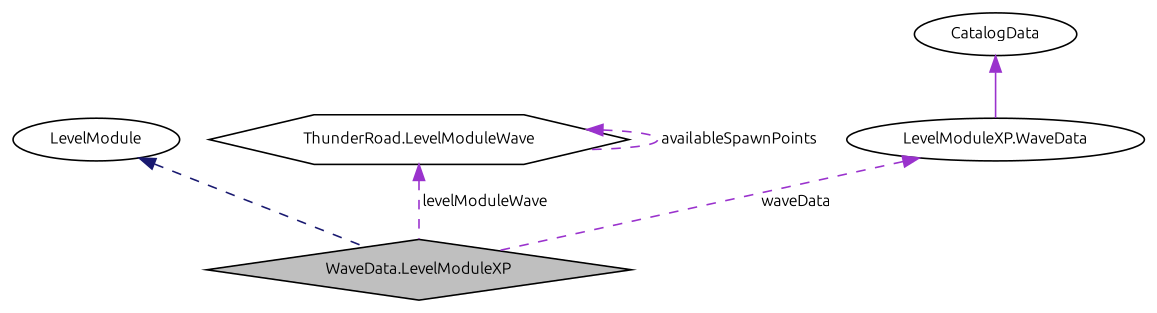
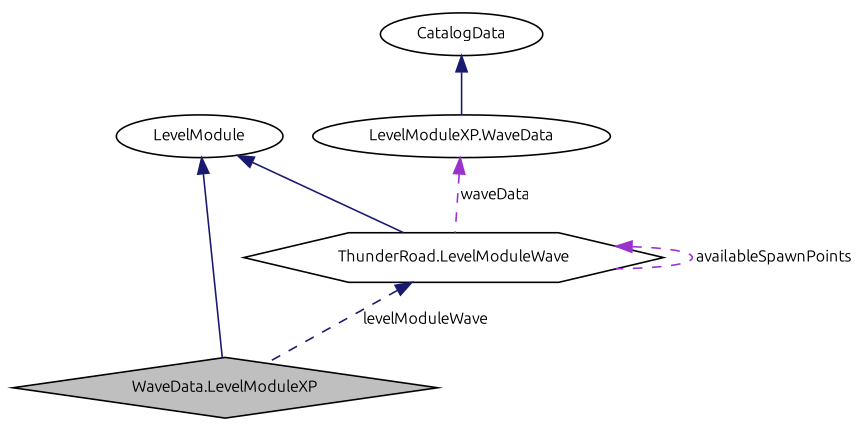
edge "LevelModuleXP.WaveData" -> "CatalogData": color darkorchid3 -> midnightblue
edge "ThunderRoad.LevelModuleWave" -> "LevelModule": added
edge "WaveData.LevelModuleXP" -> "LevelModule": style dashed -> solid
edge "WaveData.LevelModuleXP" -> "LevelModuleXP.WaveData": now "ThunderRoad.LevelModuleWave" -> "LevelModuleXP.WaveData"
edge "WaveData.LevelModuleXP" -> "ThunderRoad.LevelModuleWave": color darkorchid3 -> midnightblue
